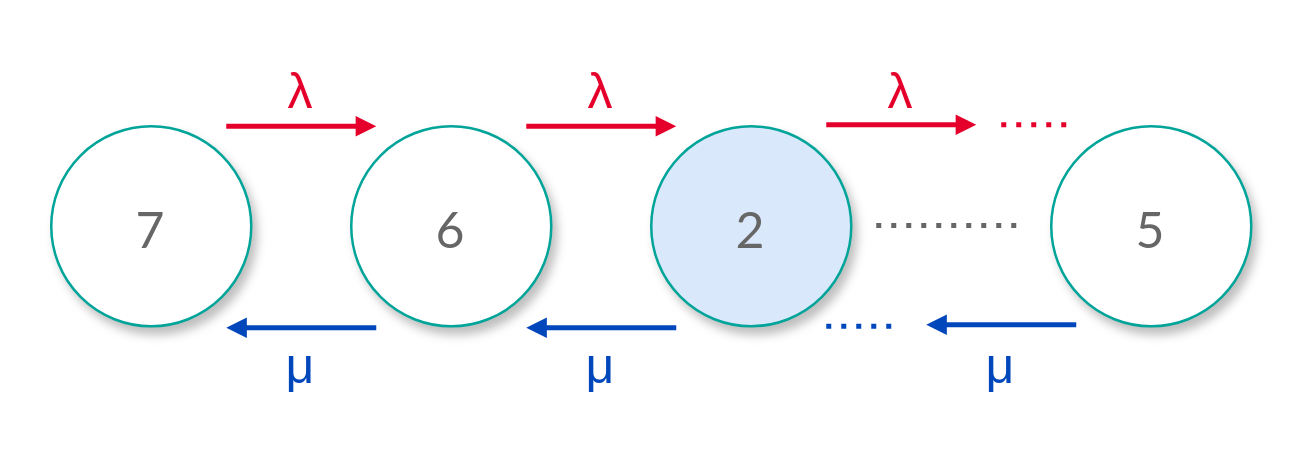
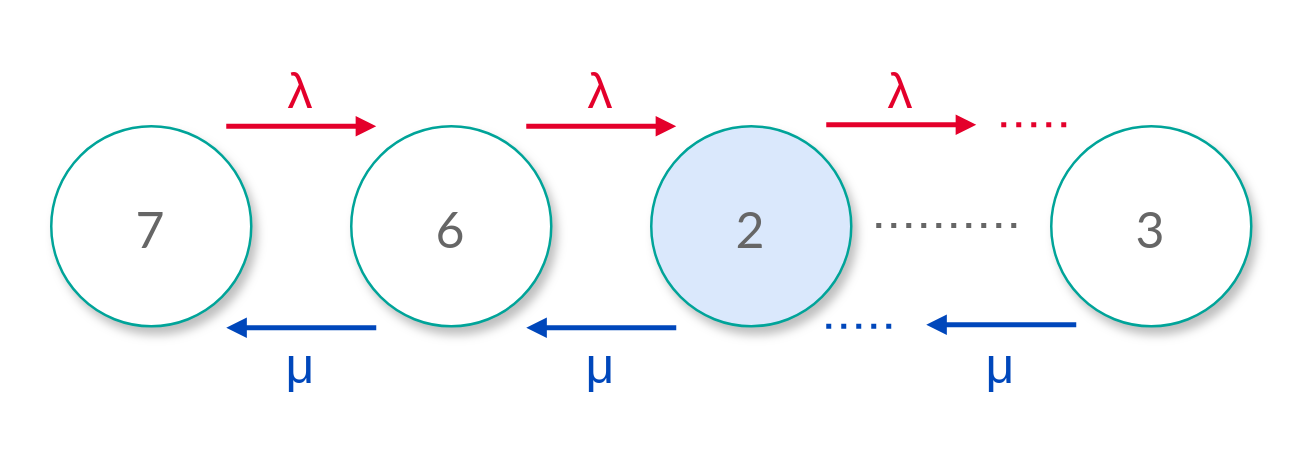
node "5": label "5" -> "3"
